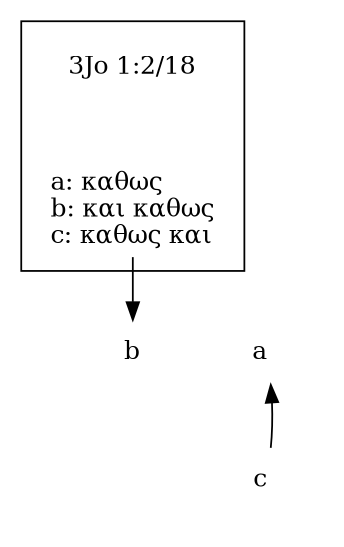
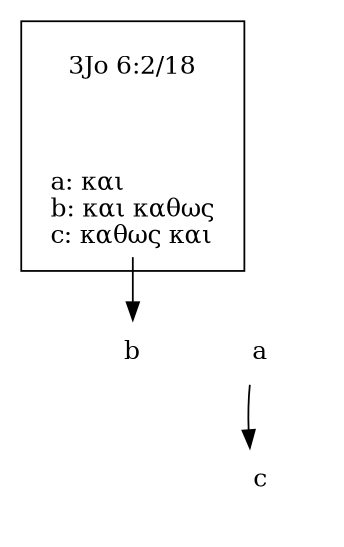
node "3Jo 1:2/18": label "3Jo 1:2/18" -> "3Jo 6:2/18"
node "a: καθως b: και καθως c: καθως και": label "a: καθως b: και καθως c: καθως και" -> "a: και b: και καθως c: καθως και"
edge "c" -> "a": reversed
